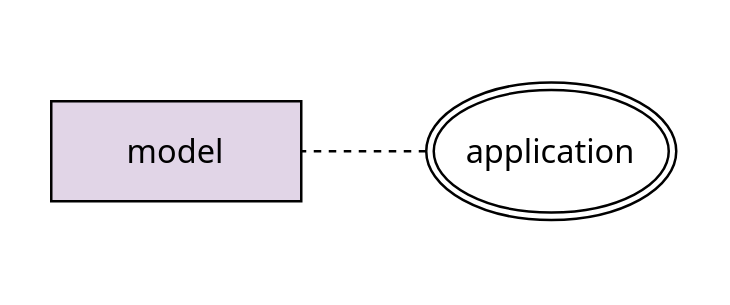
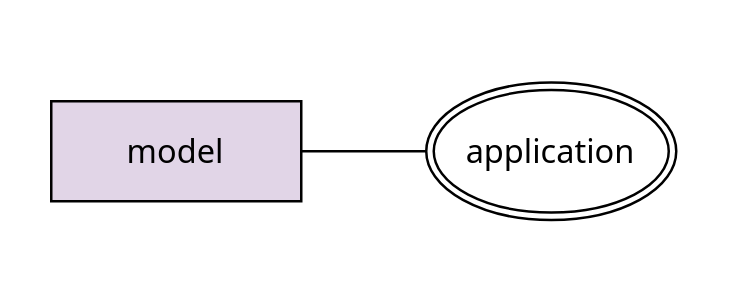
edge "model" -- "application": style dashed -> solid
